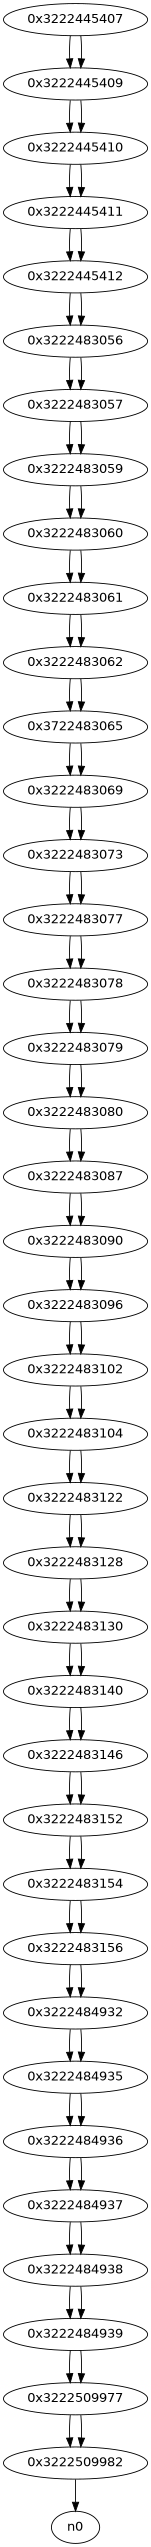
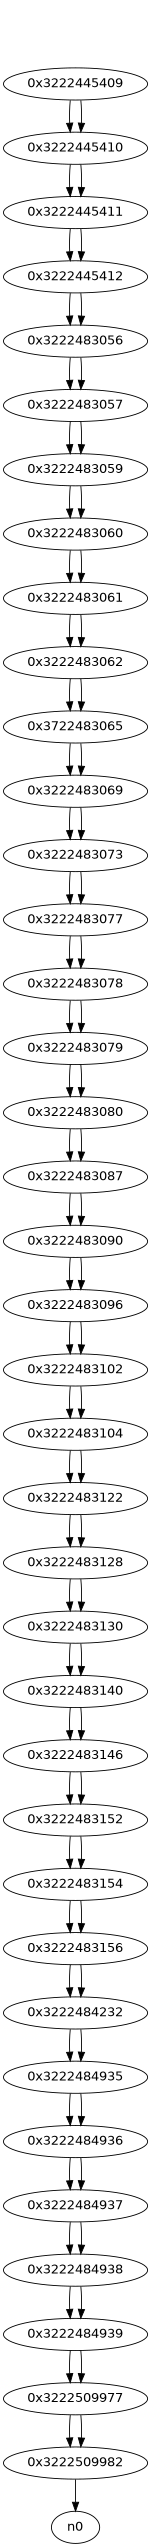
node "0x3222445407": removed
node "0x3222484932": label "0x3222484932" -> "0x3222484232"
